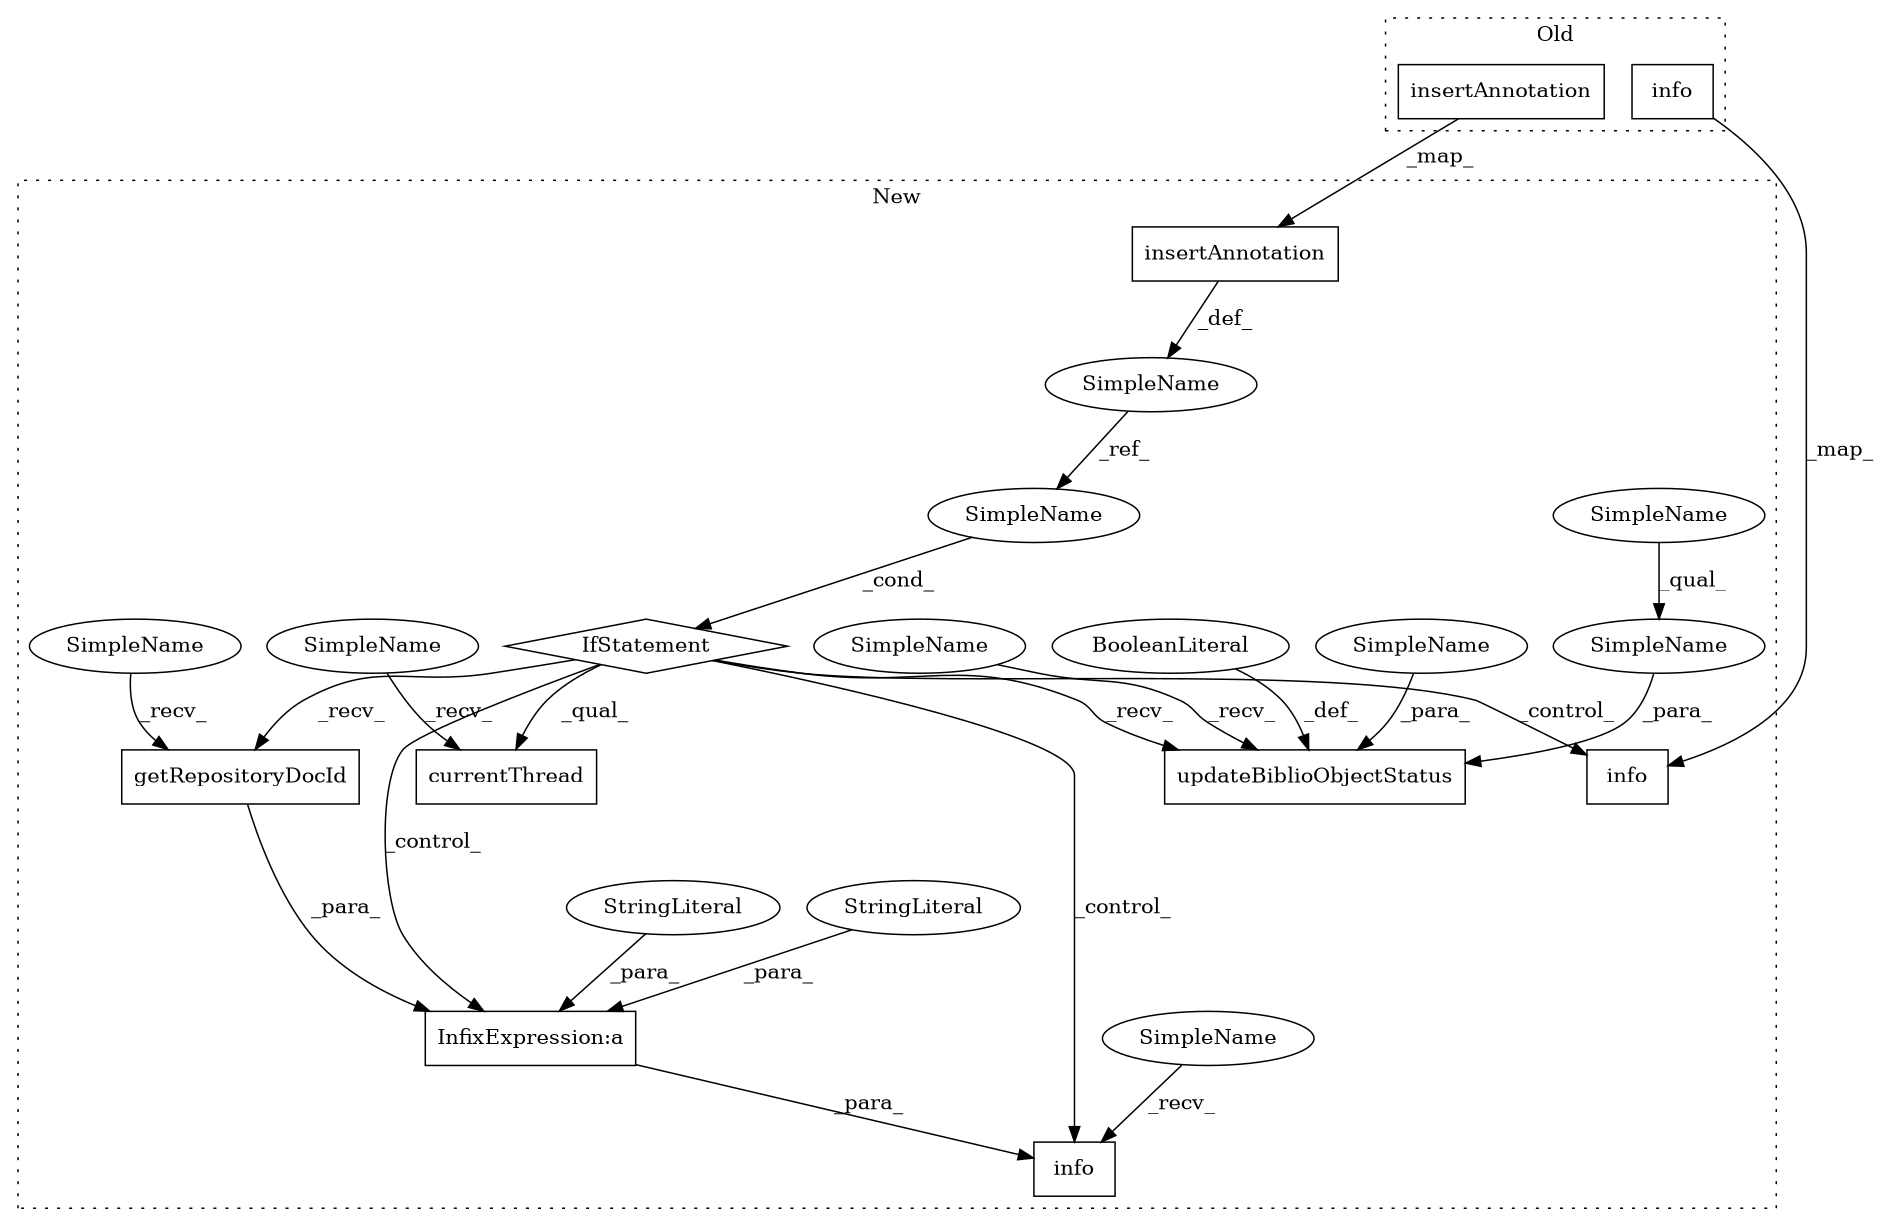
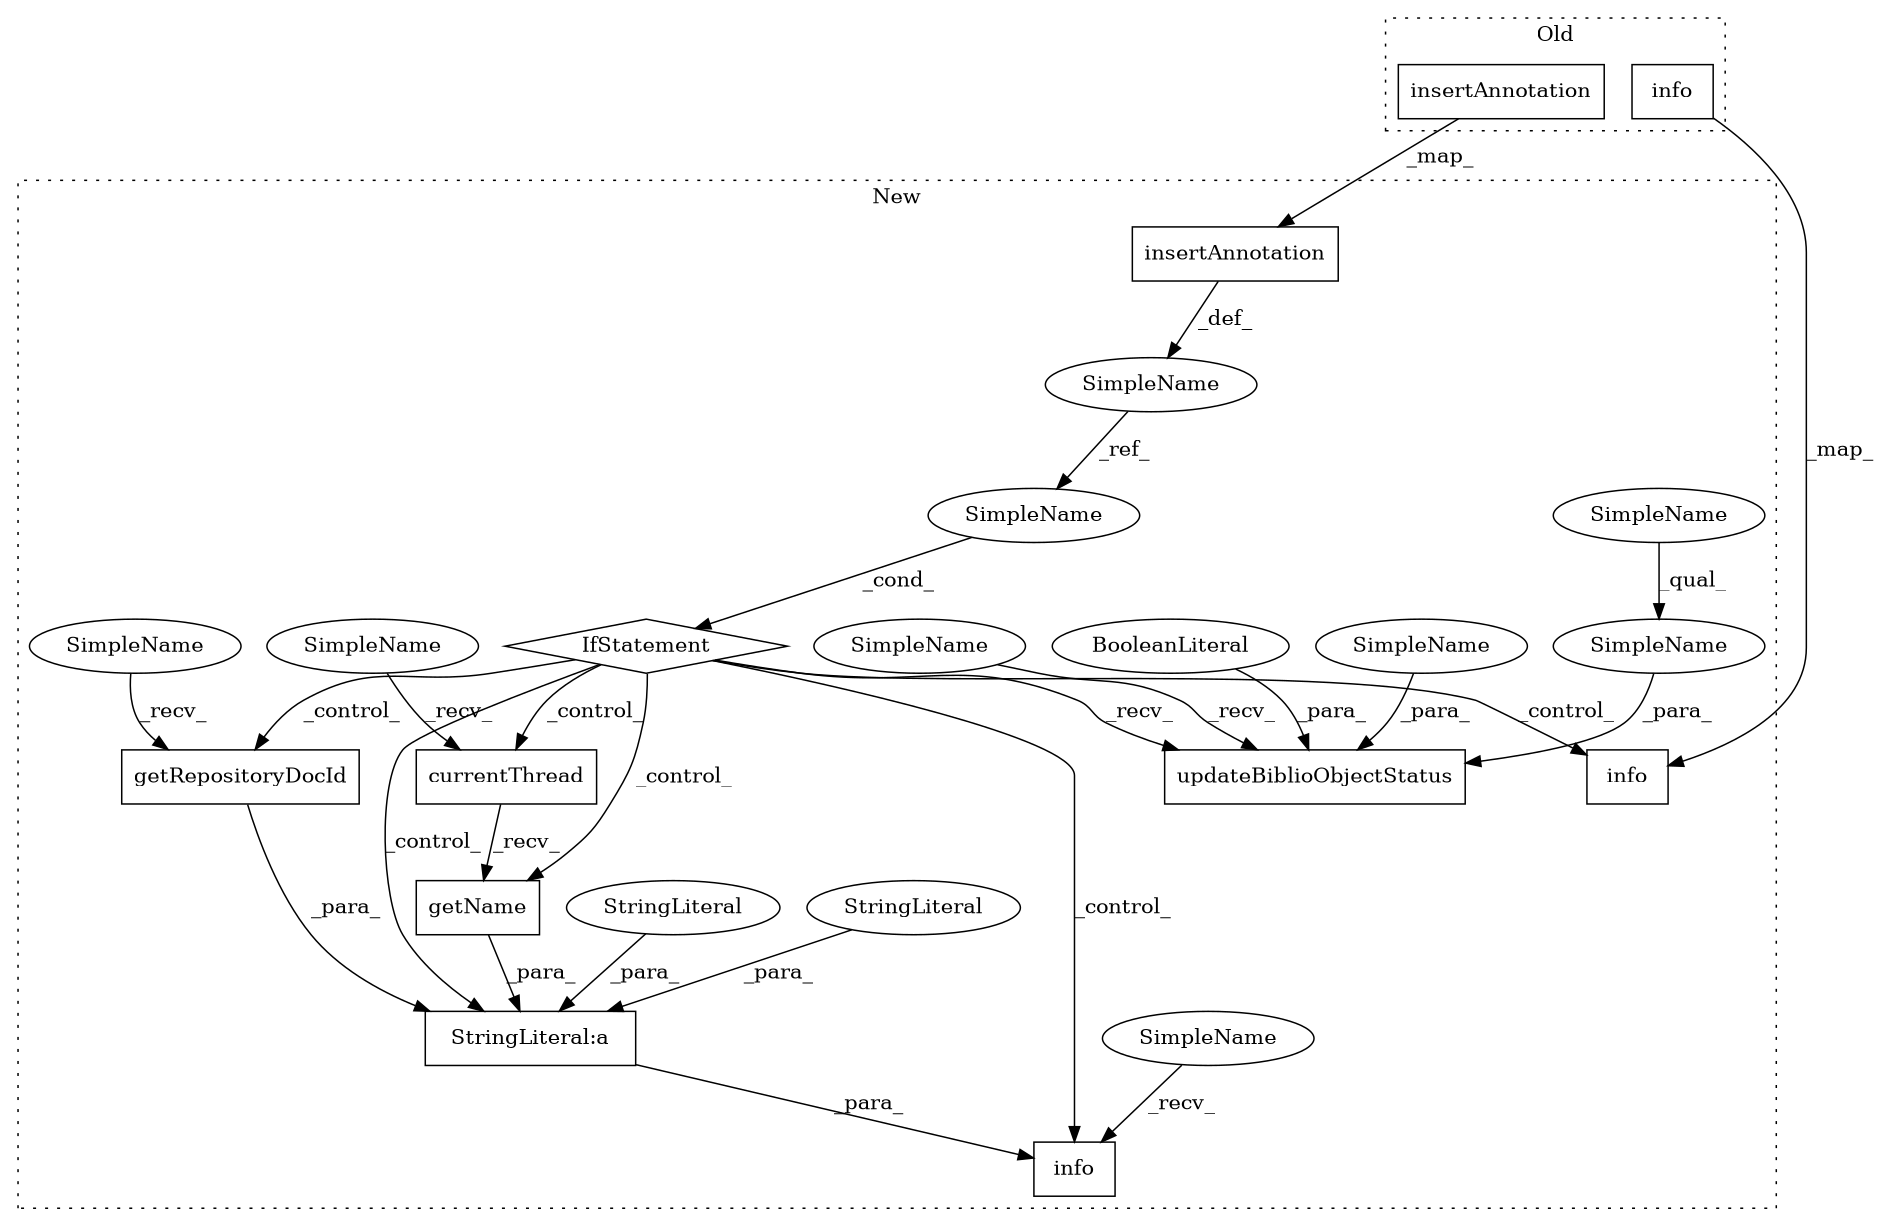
edge "IfStatement" -> "getRepositoryDocId": label "_recv_" -> "_control_"
edge "IfStatement" -> "currentThread": label "_qual_" -> "_control_"
edge "BooleanLiteral" -> "updateBiblioObjectStatus": label "_def_" -> "_para_"
node "getName": added
node "InfixExpression:a": label "InfixExpression:a" -> "StringLiteral:a"
